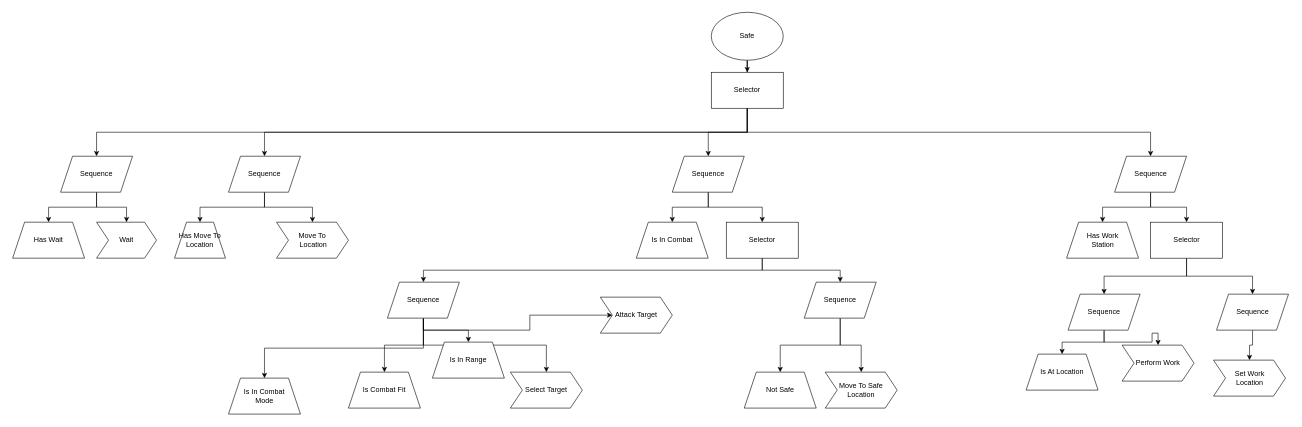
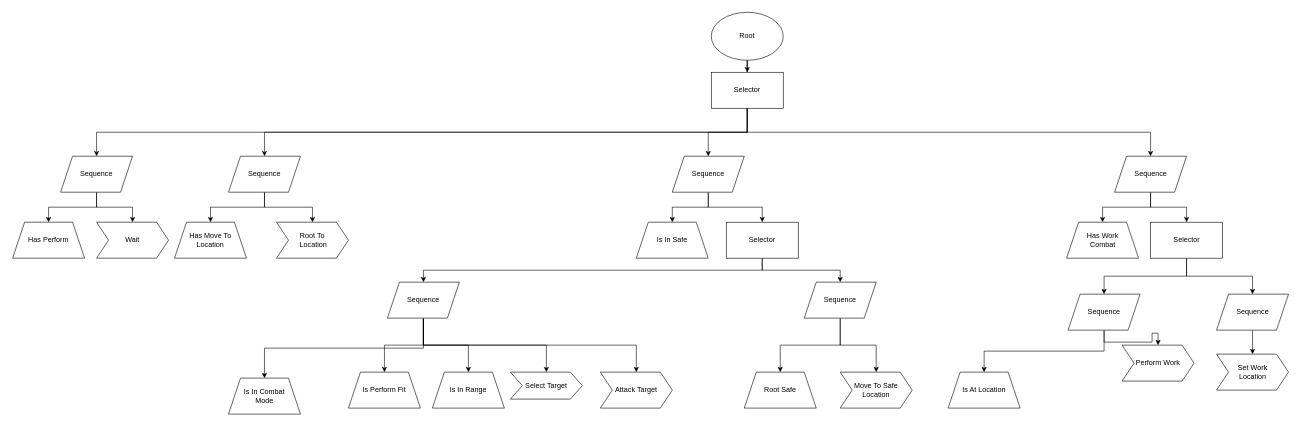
node "Safe": label "Safe" -> "Root"
node "Has Wait": label "Has Wait" -> "Has Perform"
node "Wait": size 60x36 -> 72x36
node "Has Move To Location": size 51x36 -> 72x36
node "Move To Location": label "Move To Location" -> "Root To Location"
node "Is In Combat": label "Is In Combat" -> "Is In Safe"
node "Has Work Station": label "Has Work Station" -> "Has Work Combat"
node "Attack Target": moved (636, 315) -> (636, 390)
node "Is In Range": moved (468, 360) -> (468, 390)
node "Is At Location": moved (1062, 372) -> (984, 390)
node "Set Work Location": moved (1250, 378) -> (1253, 372)
node "Is Combat Fit": label "Is Combat Fit" -> "Is Perform Fit"
node "Select Target": size 72x36 -> 72x27
node "Not Safe": label "Not Safe" -> "Root Safe"
node "Move To Safe Location": moved (861, 390) -> (876, 390)
